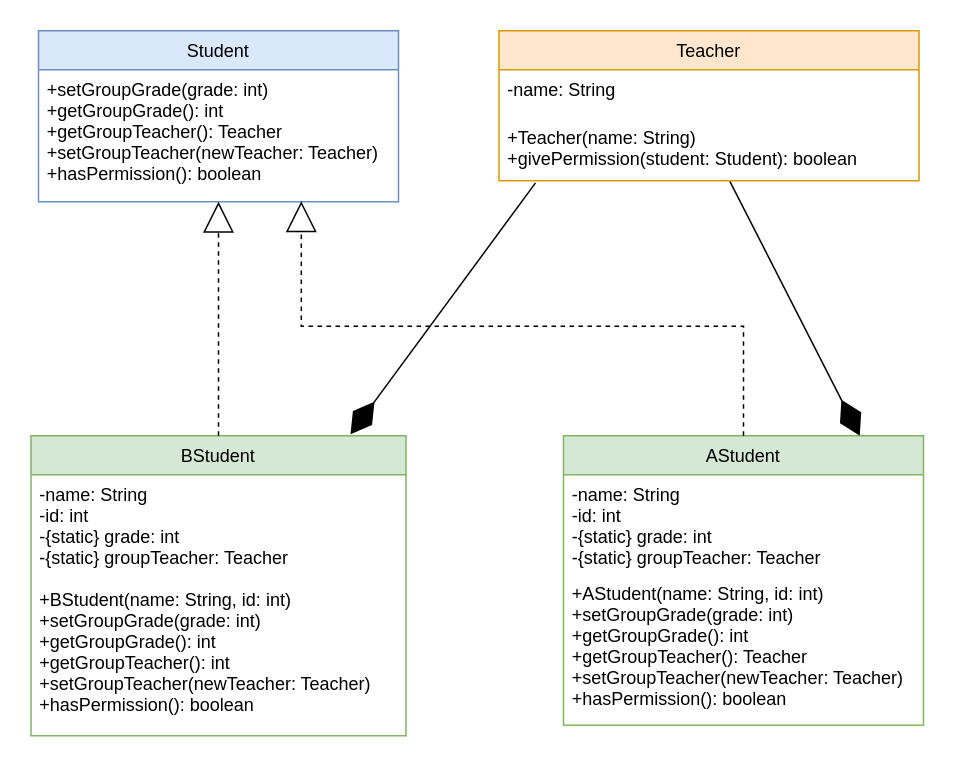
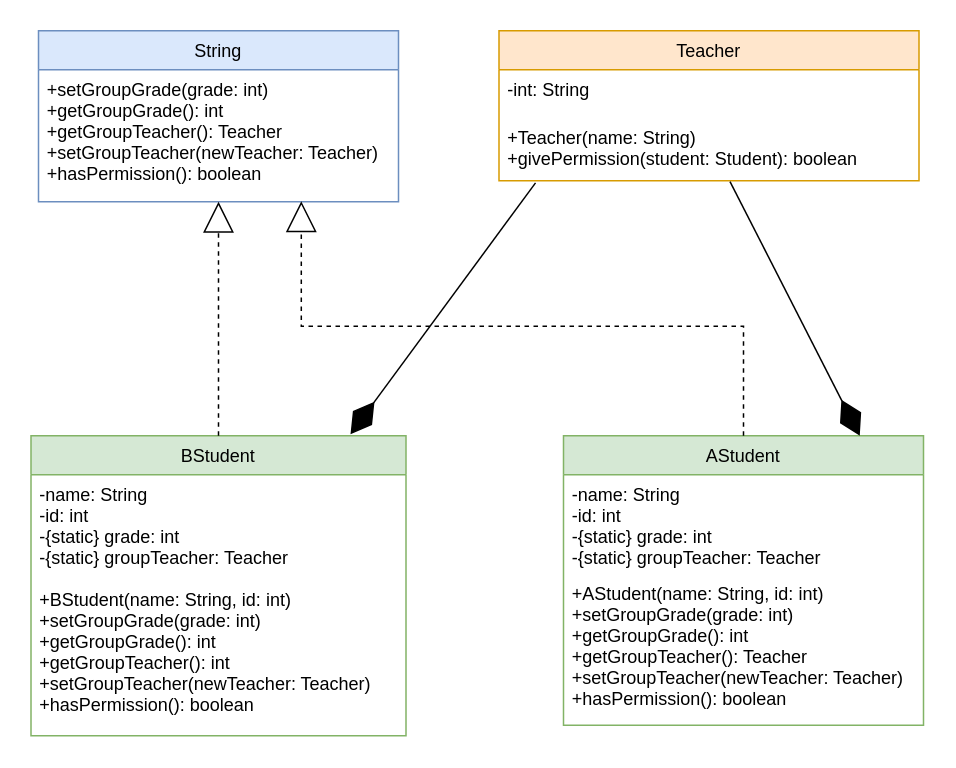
node "Student": label "Student" -> "String"
node "-name: String": label "-name: String" -> "-int: String"
